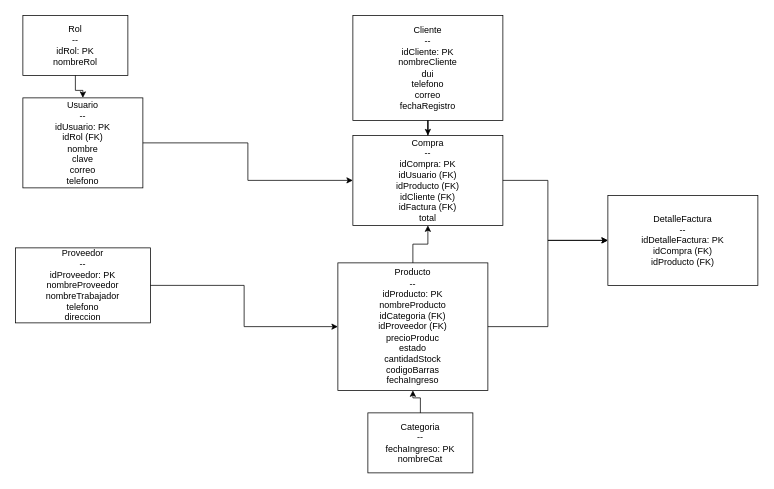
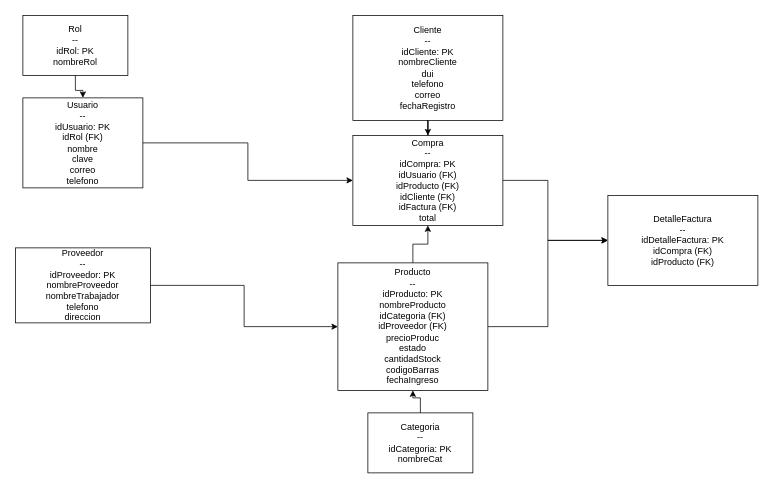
node "Categoria -- fechaIngreso: PK nombreCat": label "Categoria -- fechaIngreso: PK nombreCat" -> "Categoria -- idCategoria: PK nombreCat"
